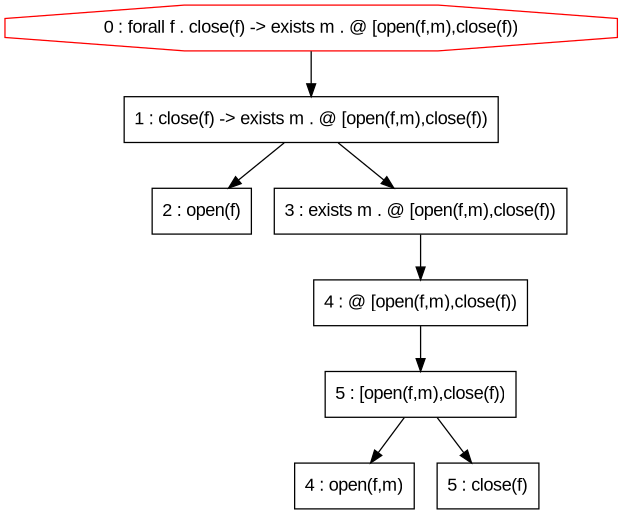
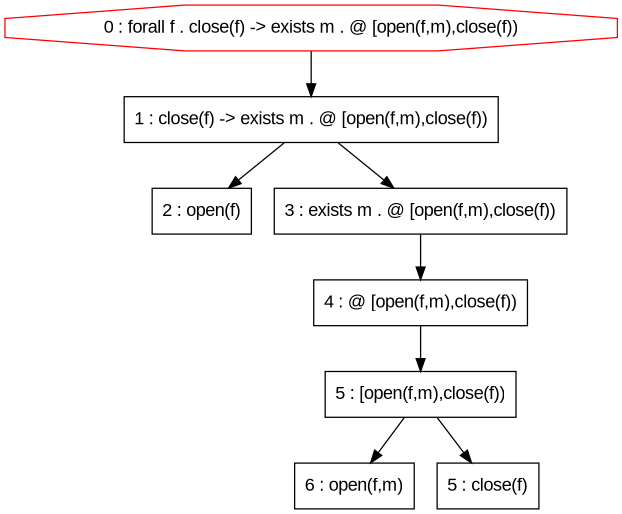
node "4 : open(f,m)": label "4 : open(f,m)" -> "6 : open(f,m)"
